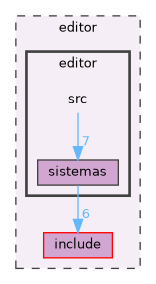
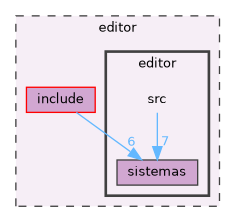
edge "sistemas" -> "include": reversed
